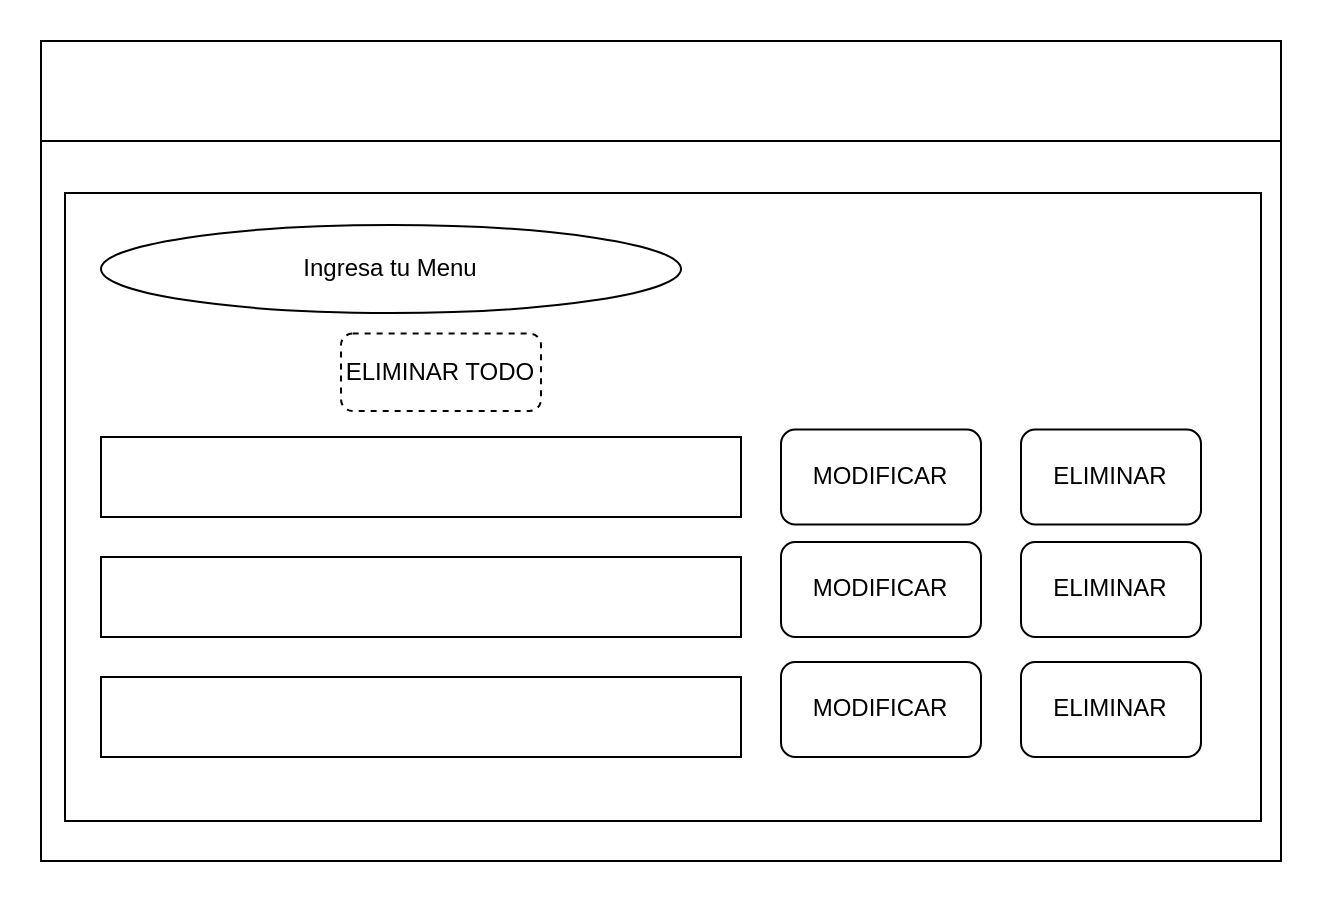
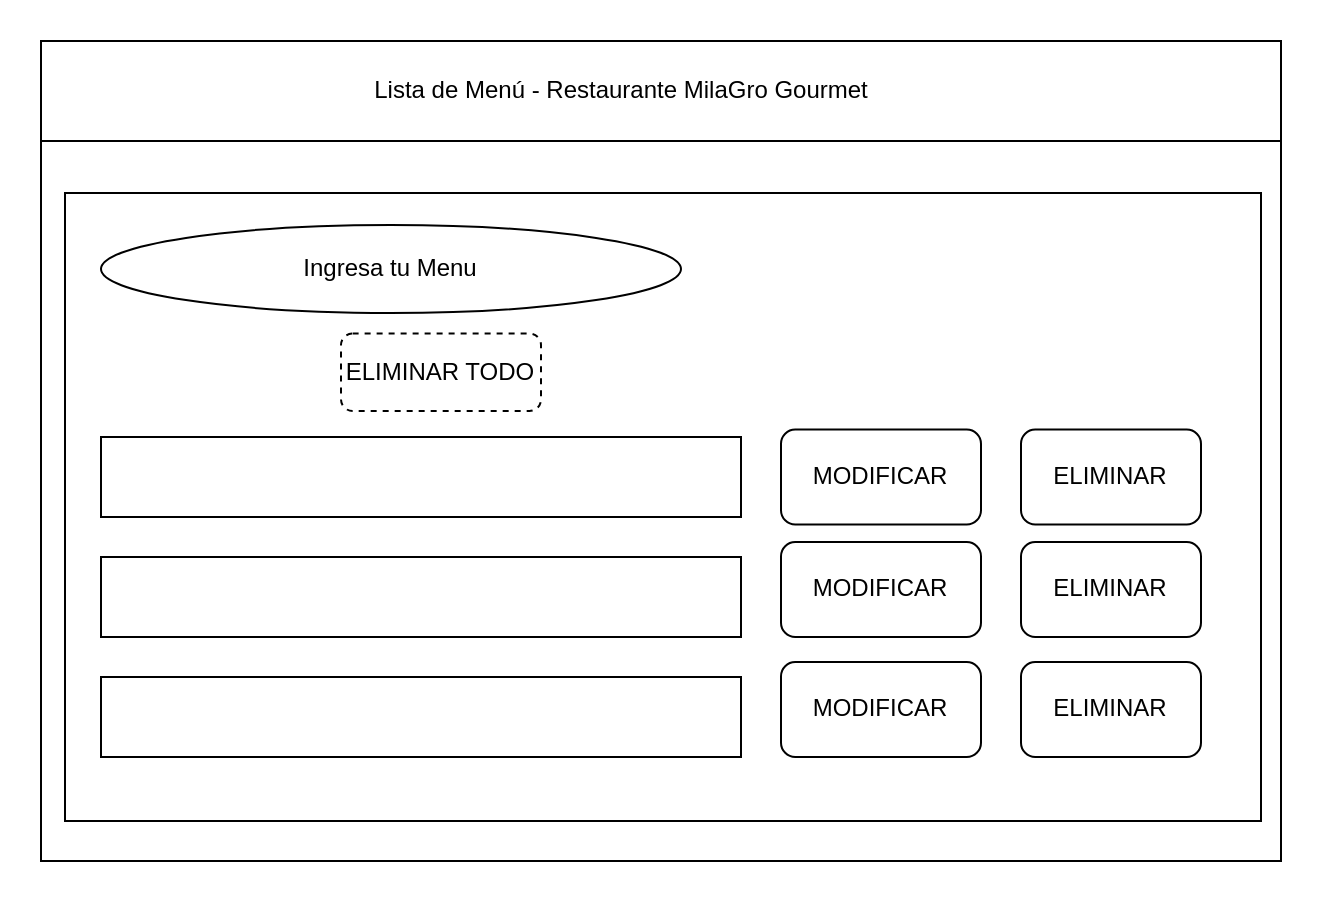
node "Lista de Menú - Restaurante MilaGro Gourmet": added
